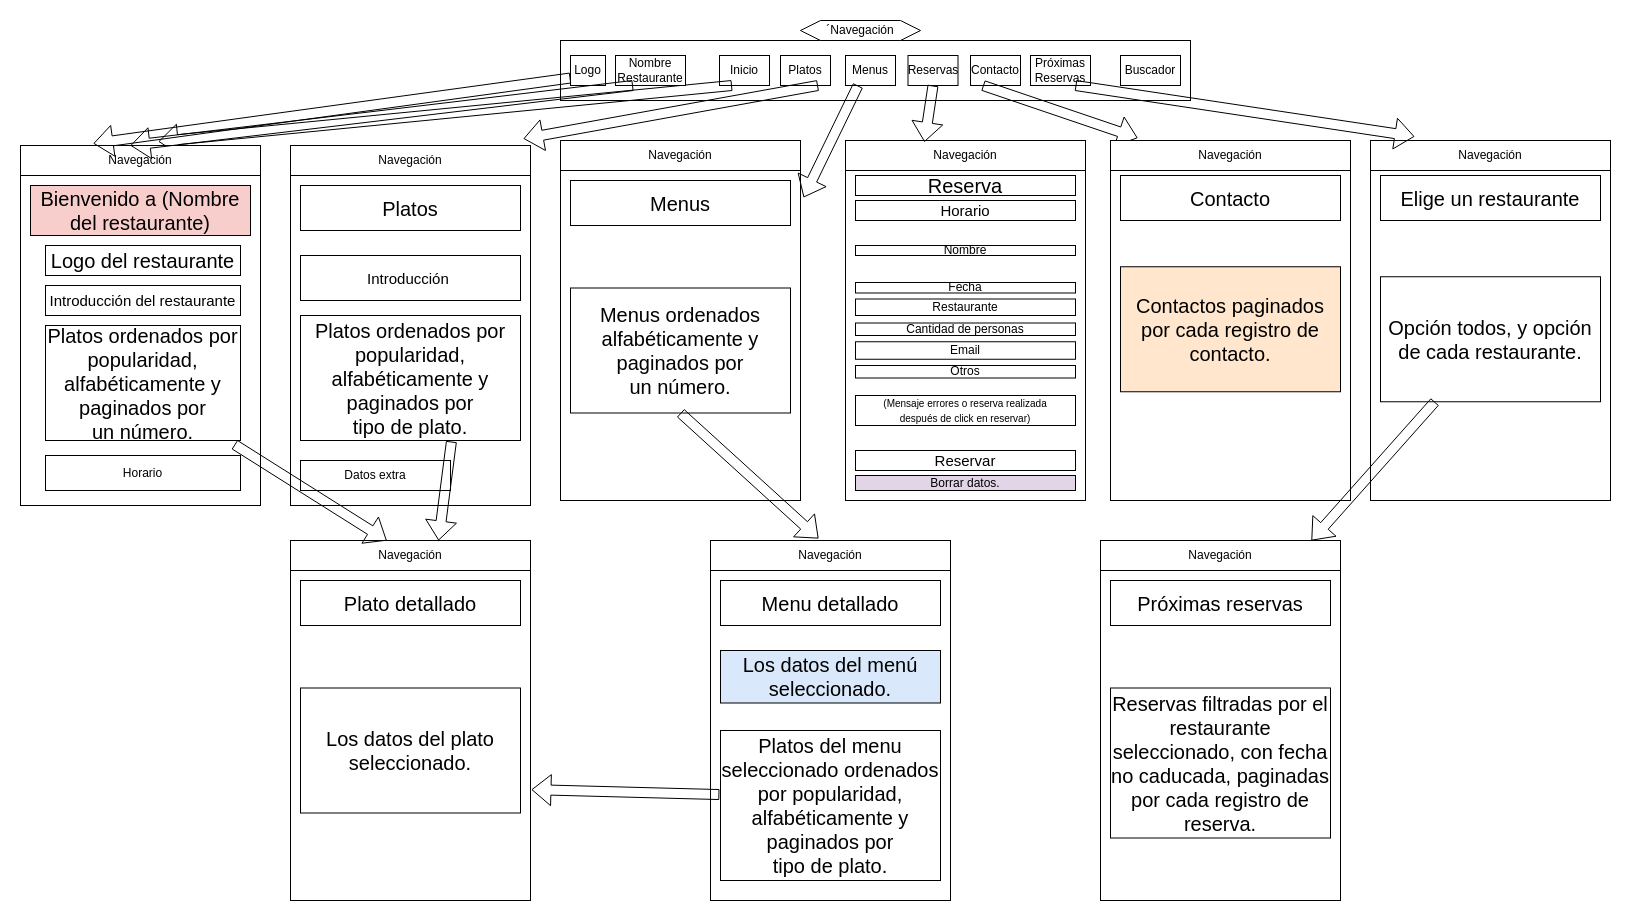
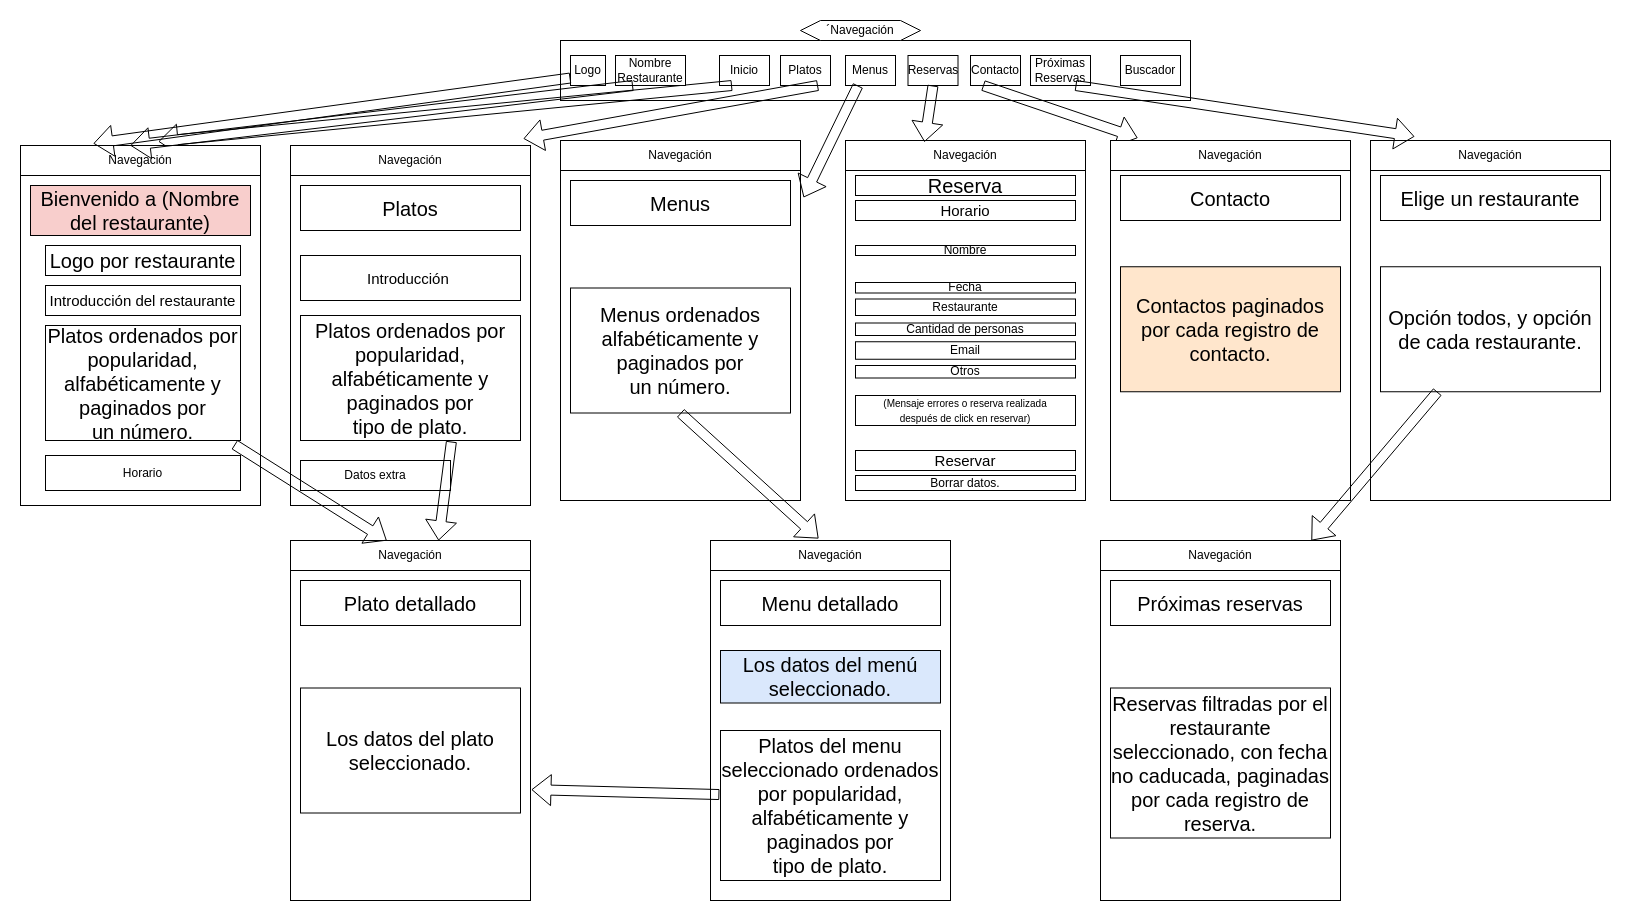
node "Logo del restaurante": label "Logo del restaurante" -> "Logo por restaurante"
node "Opción todos, y opción de cada restaurante.": moved (1491, 339) -> (1491, 329)
node "Borrar datos.": fillcolor #e1d5e7 -> #ffffff
